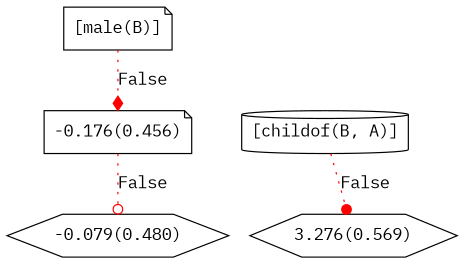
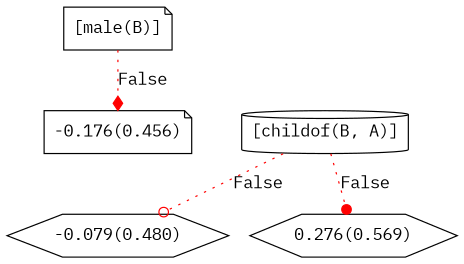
edge "-0.176(0.456)" -> "-0.079(0.480)": now "[childof(B, A)]" -> "-0.079(0.480)"
node "3.276(0.569)": label "3.276(0.569)" -> "0.276(0.569)"
